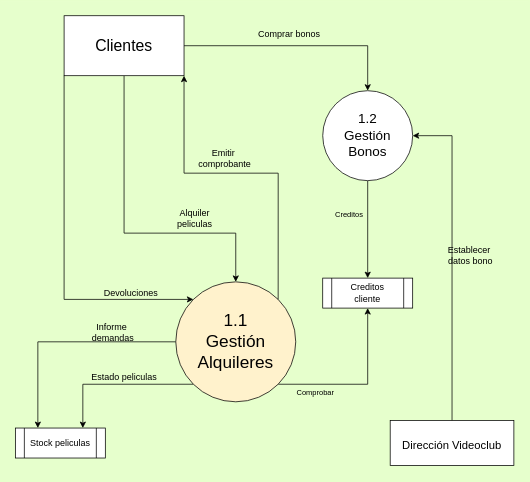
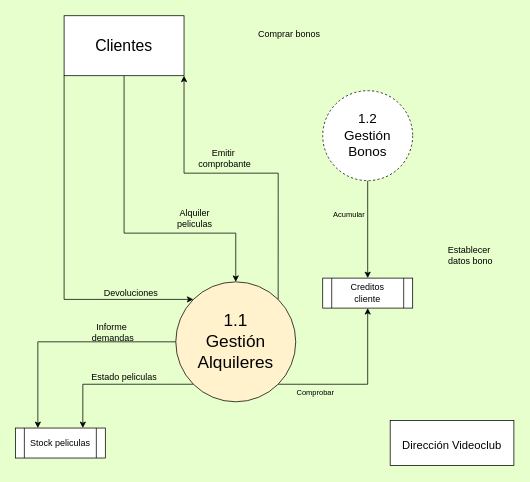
edge "Clientes" -> "1.2 Gestión Bonos": removed
node "1.2 Gestión Bonos": style solid -> dashed
edge "Dirección Videoclub" -> "1.2 Gestión Bonos": removed
node "Creditos": label "Creditos" -> "Acumular"
